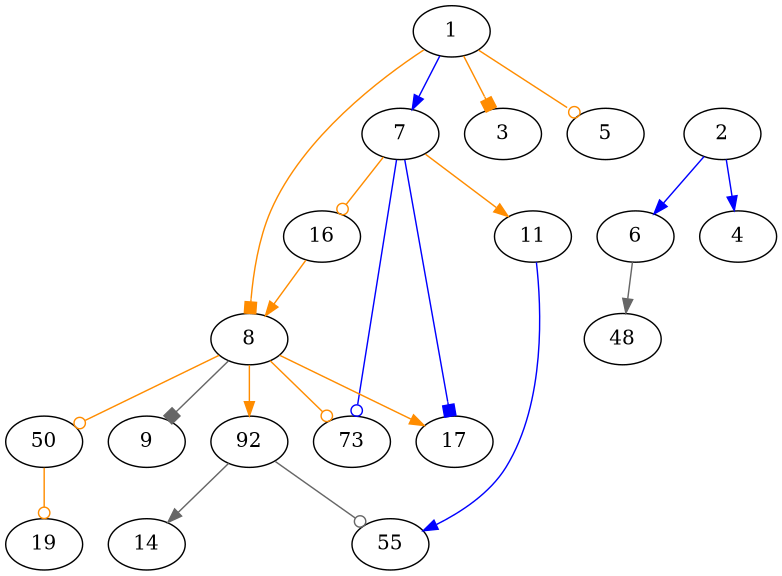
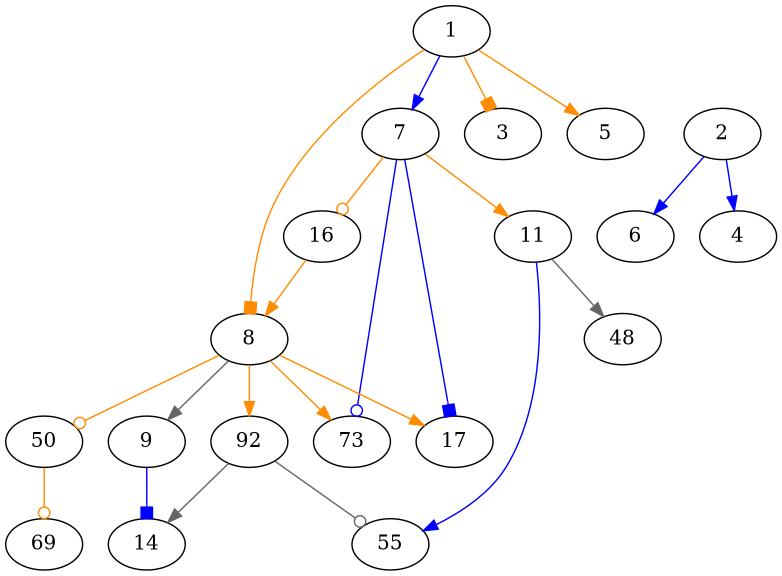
edge "1" -> "5": arrowhead odot -> normal
edge "6" -> "48": now "11" -> "48"
edge "8" -> "9": arrowhead box -> normal
edge "8" -> "73": arrowhead odot -> normal
edge "9" -> "14": added
node "19": label "19" -> "69"
